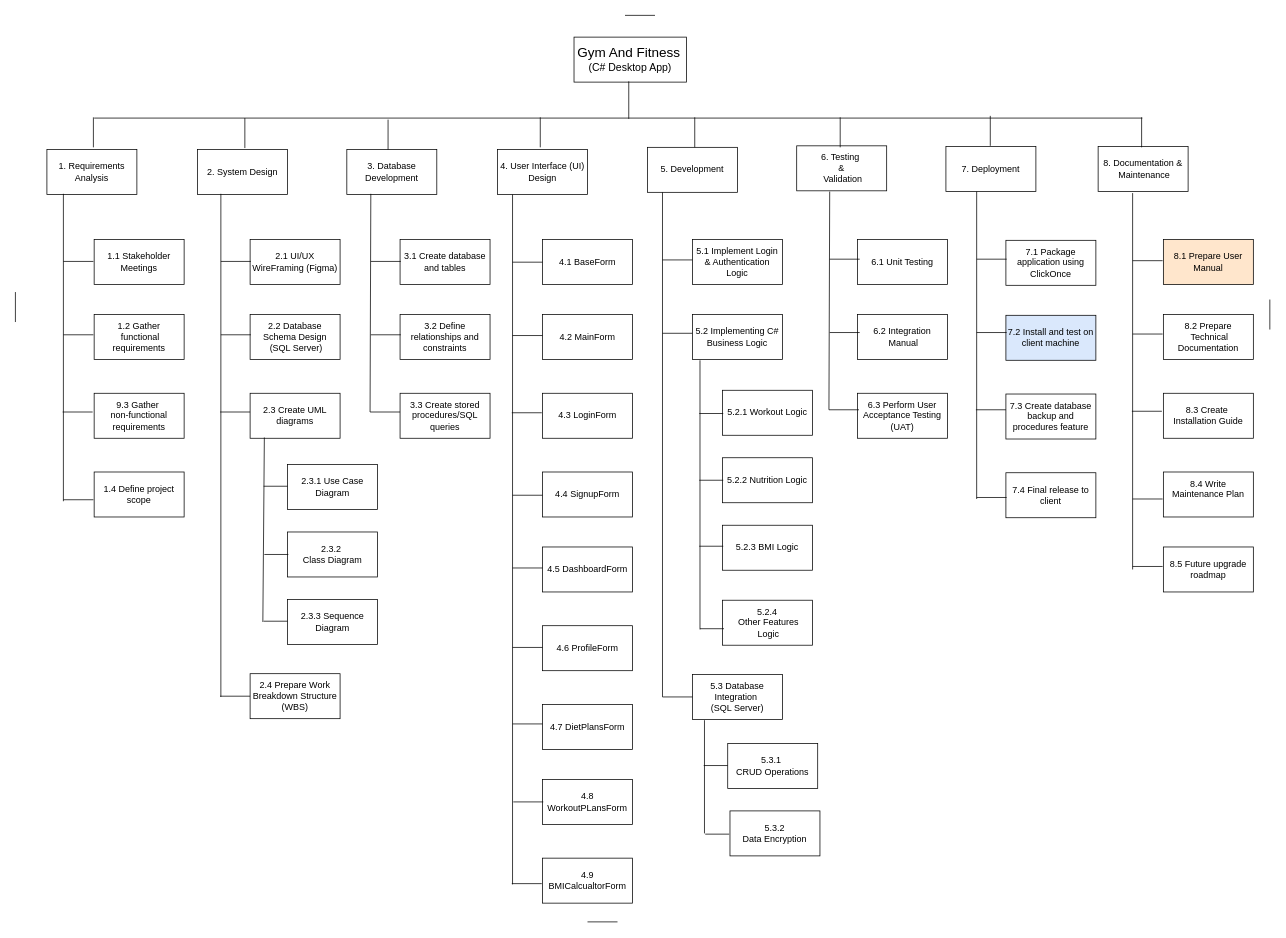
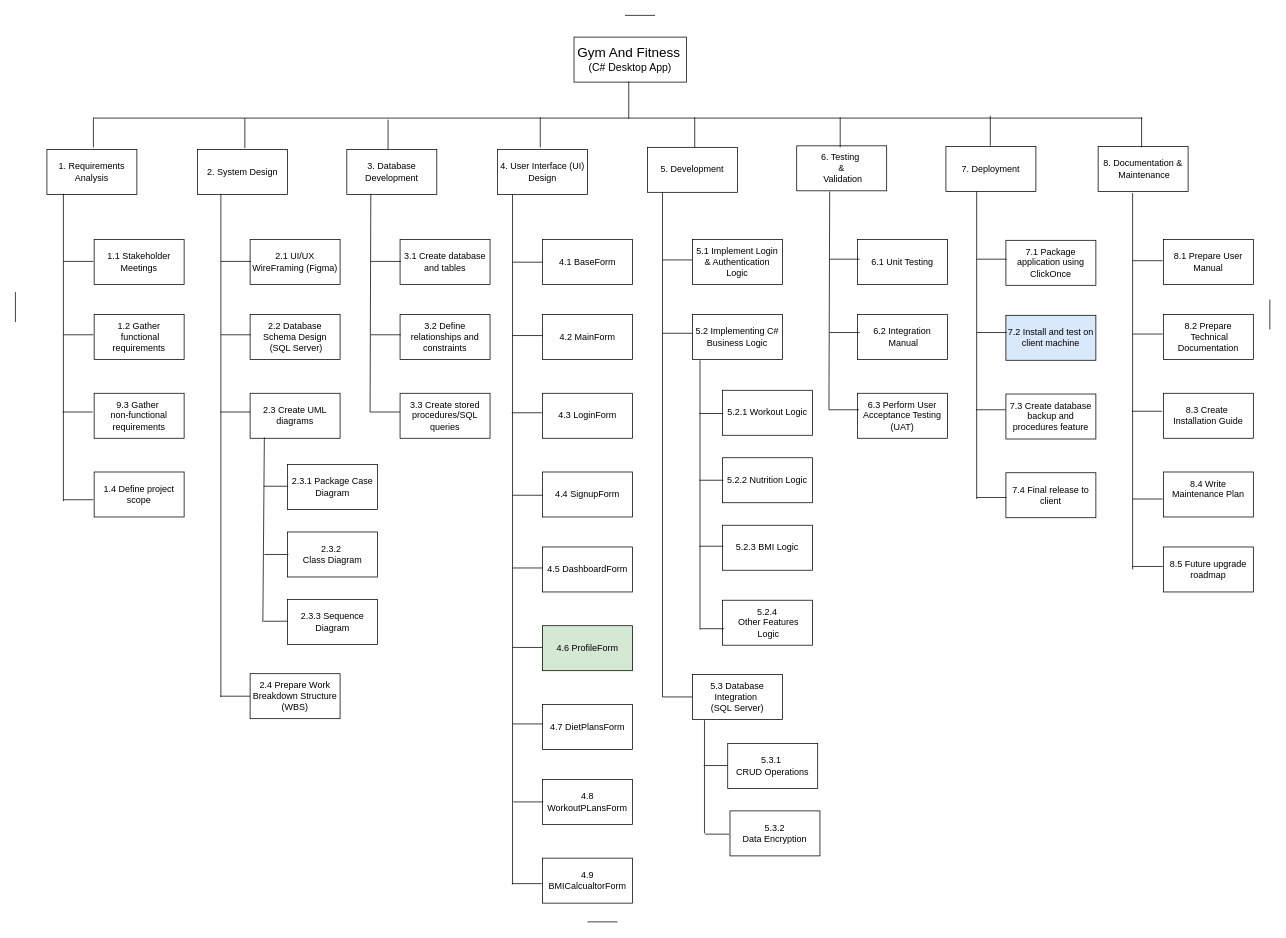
node "8.1 Prepare User Manual": fillcolor #ffe6cc -> #ffffff
node "2.3.1 Use Case Diagram": label "2.3.1 Use Case Diagram" -> "2.3.1 Package Case Diagram"
node "4.6 ProfileForm": fillcolor #ffffff -> #d5e8d4
